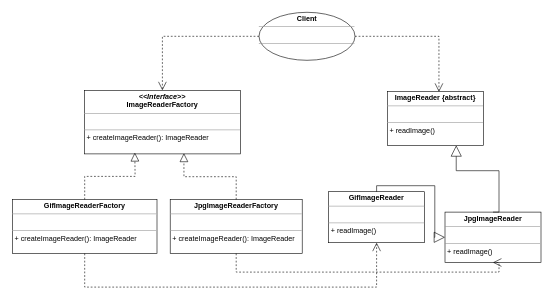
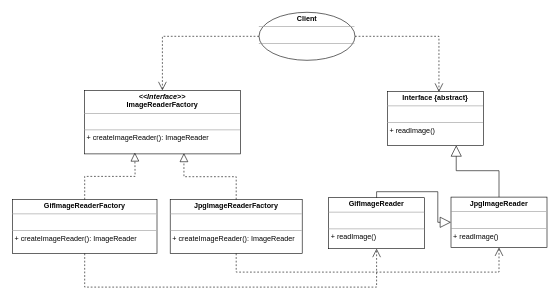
node "ImageReader {abstract} + readImage()": label "ImageReader {abstract} + readImage()" -> "Interface {abstract} + readImage()"
node "GifImageReader + readImage()": moved (377, 217) -> (377, 223)
node "JpgImageReader + readImage()": moved (493, 237) -> (499, 222)
